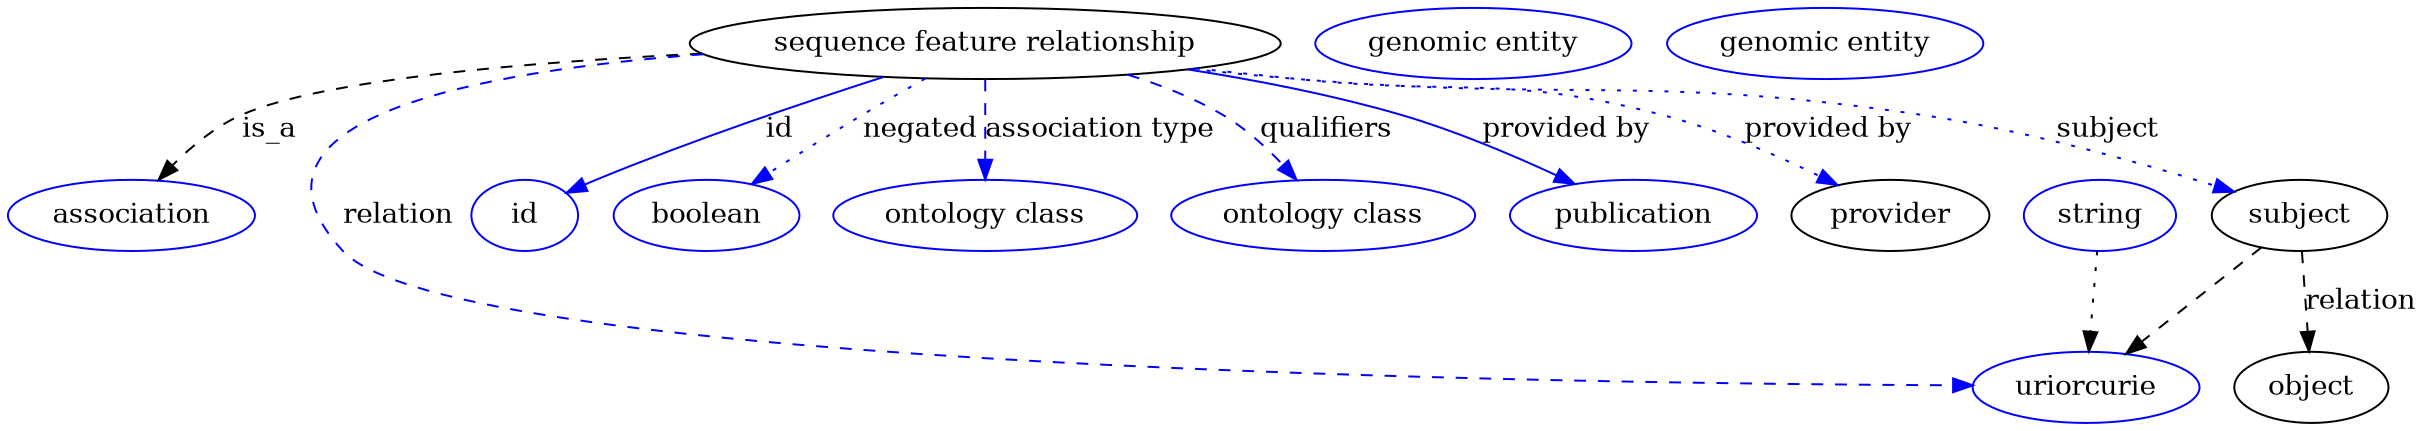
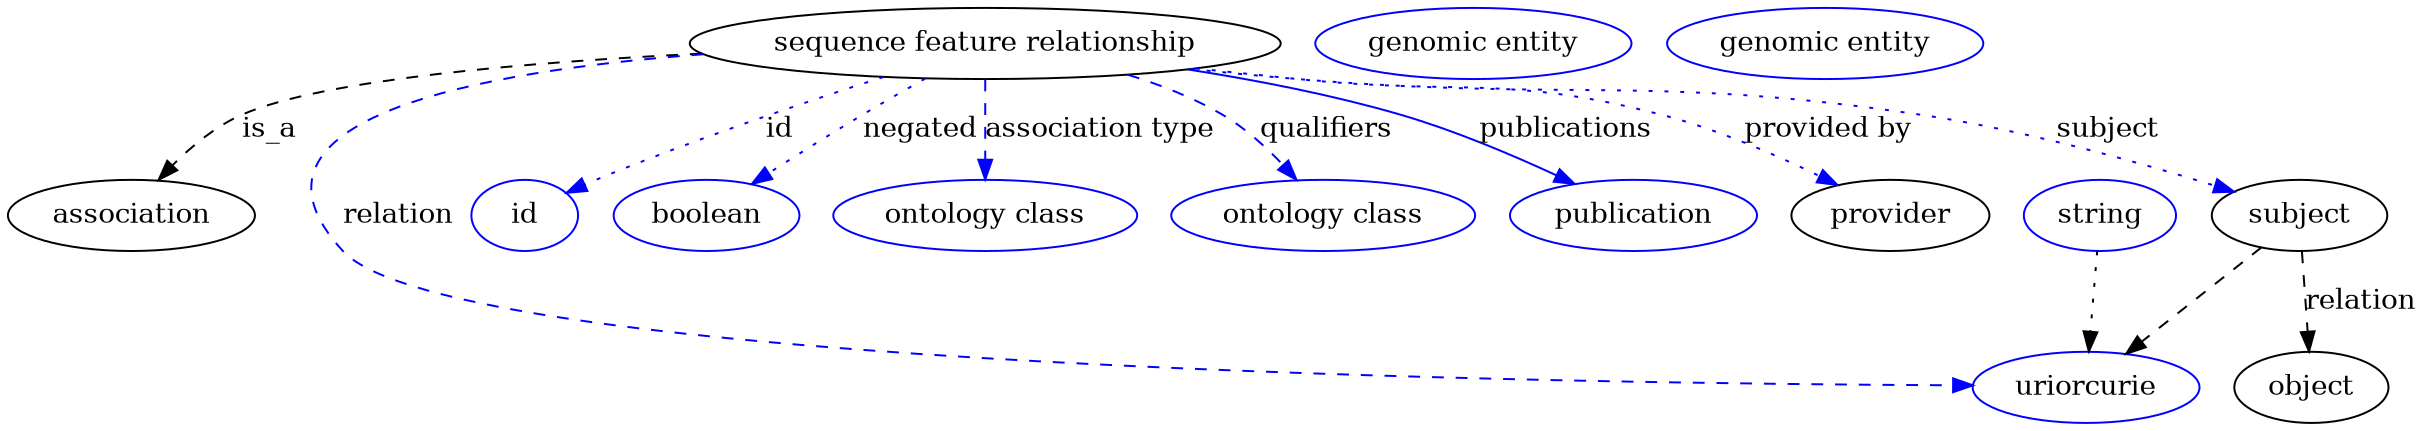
edge "sequence feature relationship" -> "id": style solid -> dotted
edge "sequence feature relationship" -> "publication": label "provided by" -> "publications"
node "association": color blue -> black
